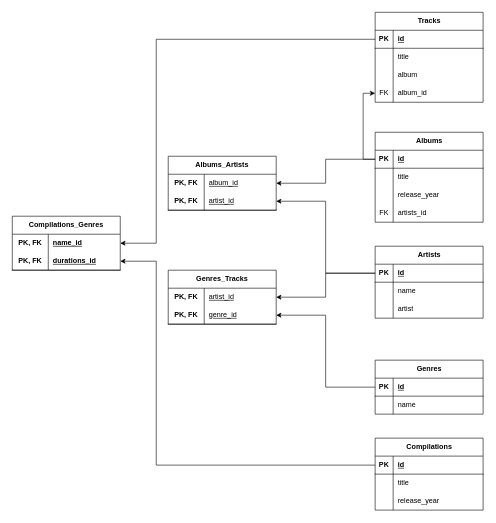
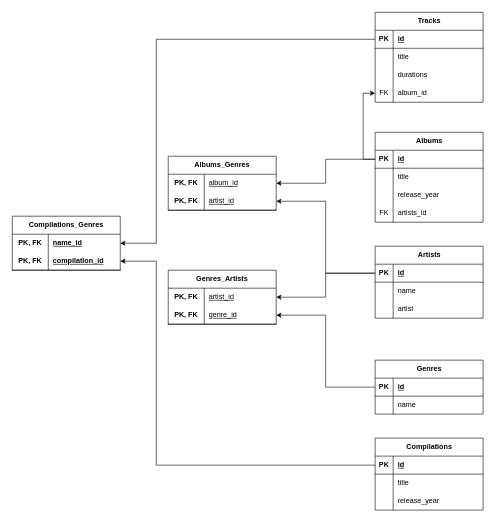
node "album": label "album" -> "durations"
node "Albums_Artists": label "Albums_Artists" -> "Albums_Genres"
node "durations_id": label "durations_id" -> "compilation_id"
node "Genres_Tracks": label "Genres_Tracks" -> "Genres_Artists"
